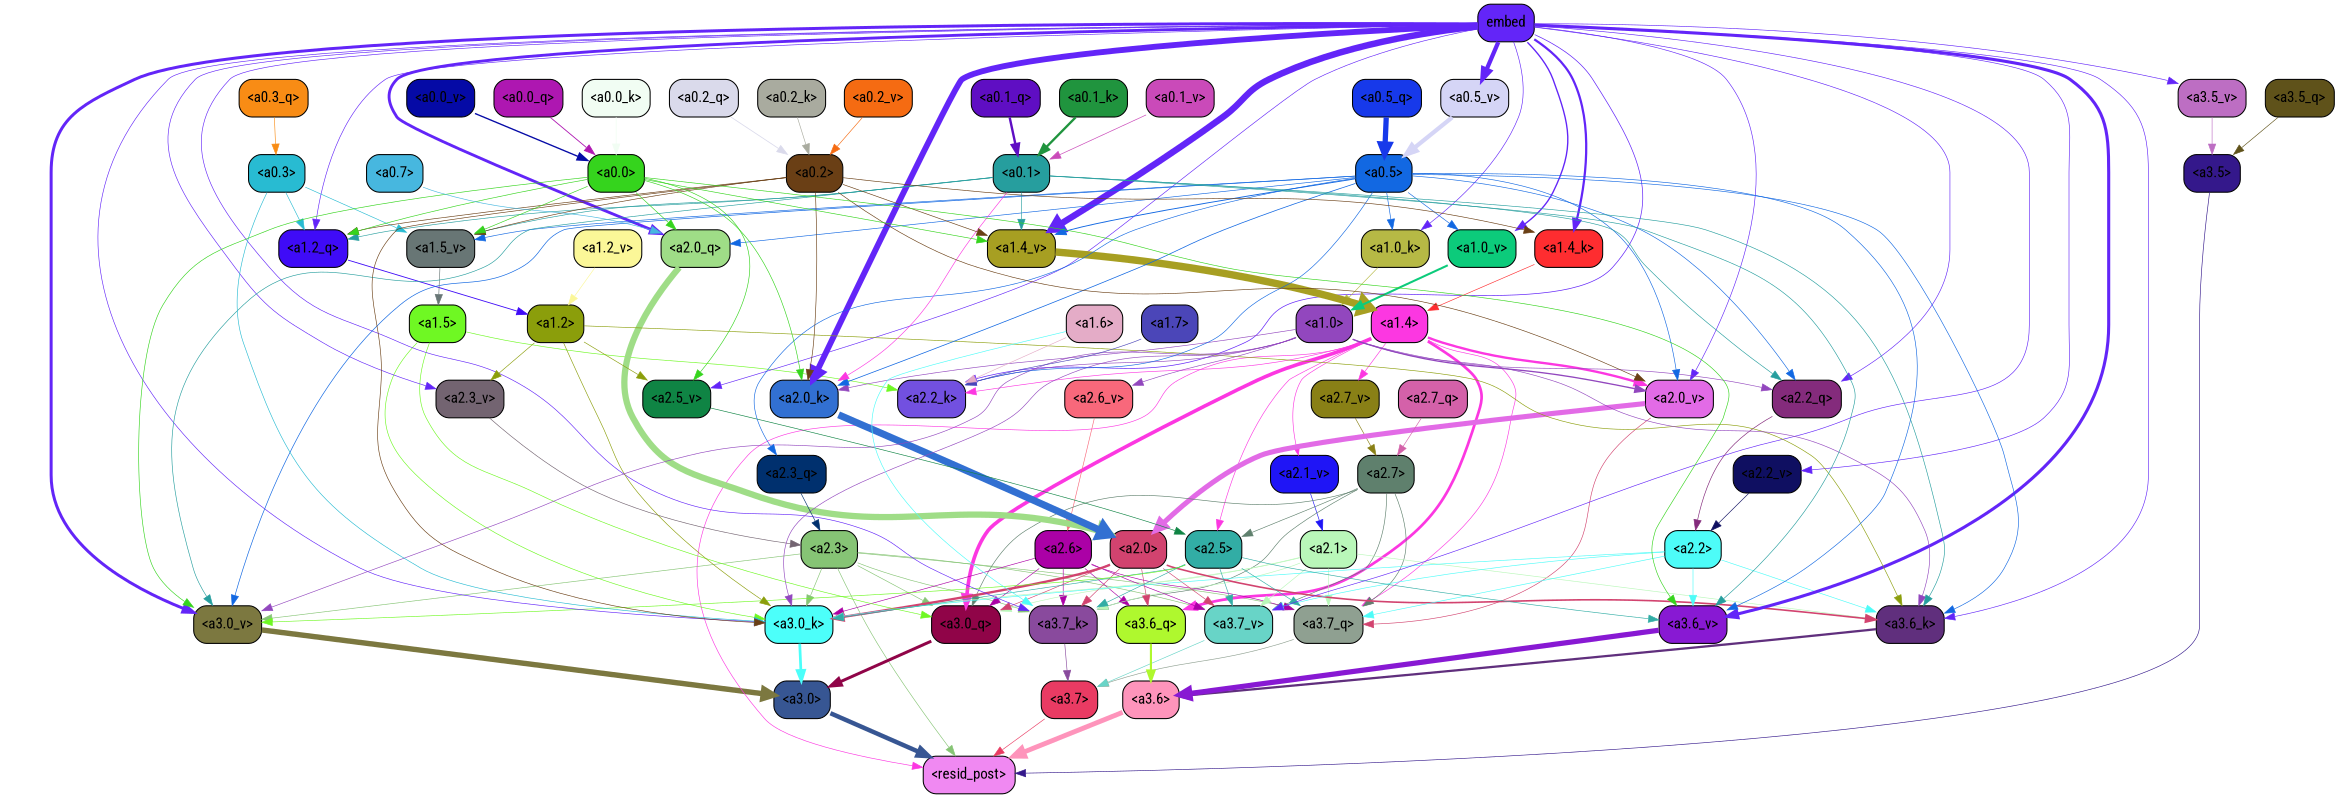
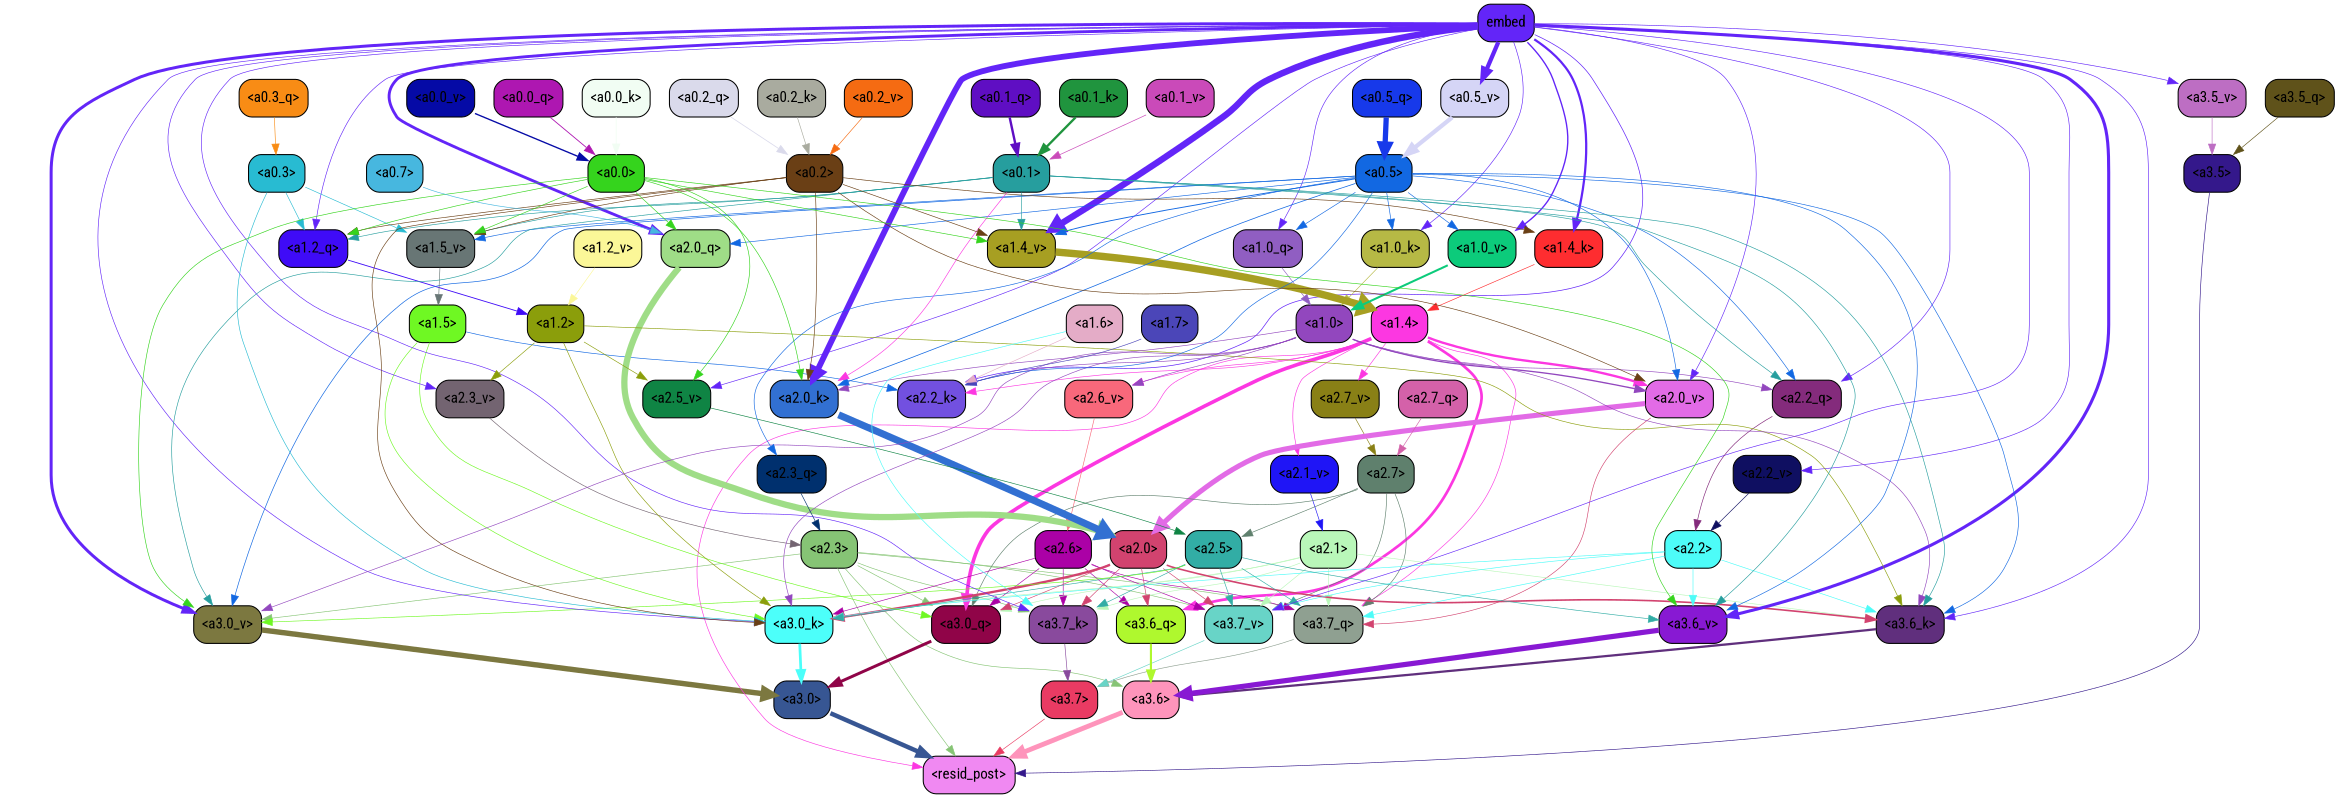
node "<a1.0_q>": added
edge "<a1.5>" -> "<a2.2_k>": color #6ff823 -> #1268e2
edge "<a1.4>" -> "<a2.5>": now "<a1.4>" -> "<a2.6_v>"
edge "<a2.7>" -> "<a3.7_k>": removed
edge "<a2.3>" -> "<a3.0_k>": now "<a2.3>" -> "<a3.6>"
